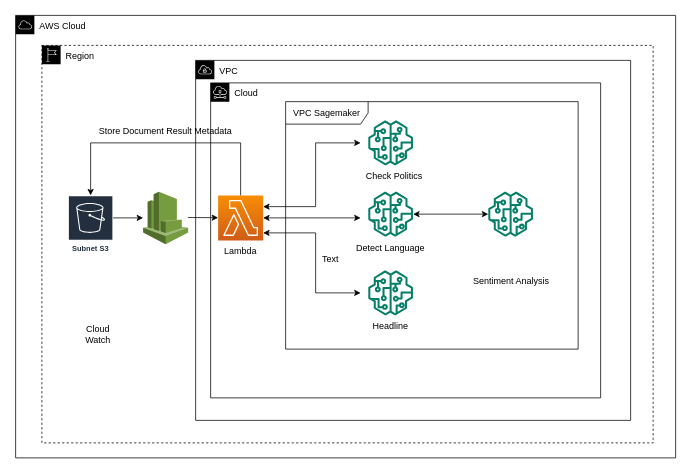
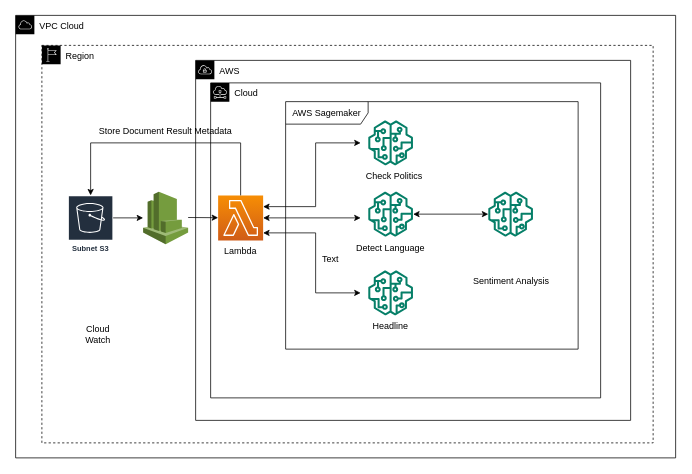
node "AWS Cloud": label "AWS Cloud" -> "VPC Cloud"
node "VPC": label "VPC" -> "AWS"
node "VPC Sagemaker": label "VPC Sagemaker" -> "AWS Sagemaker"
